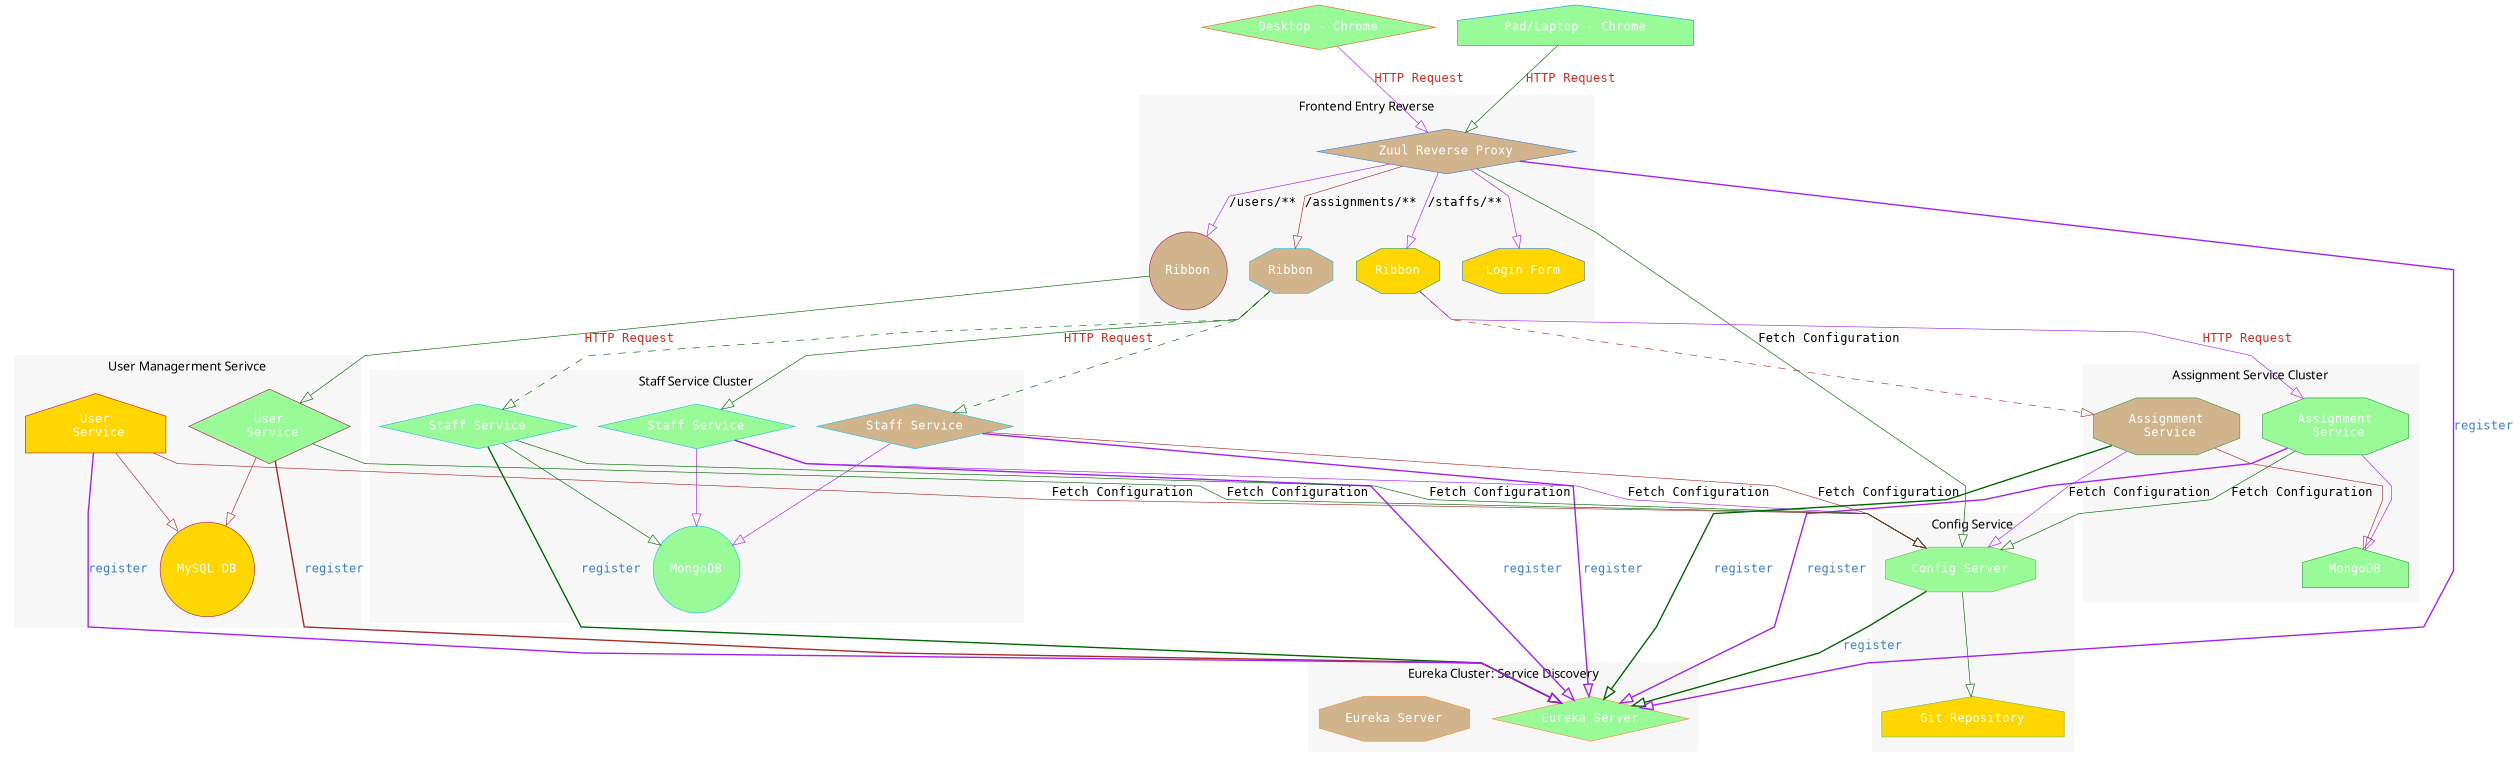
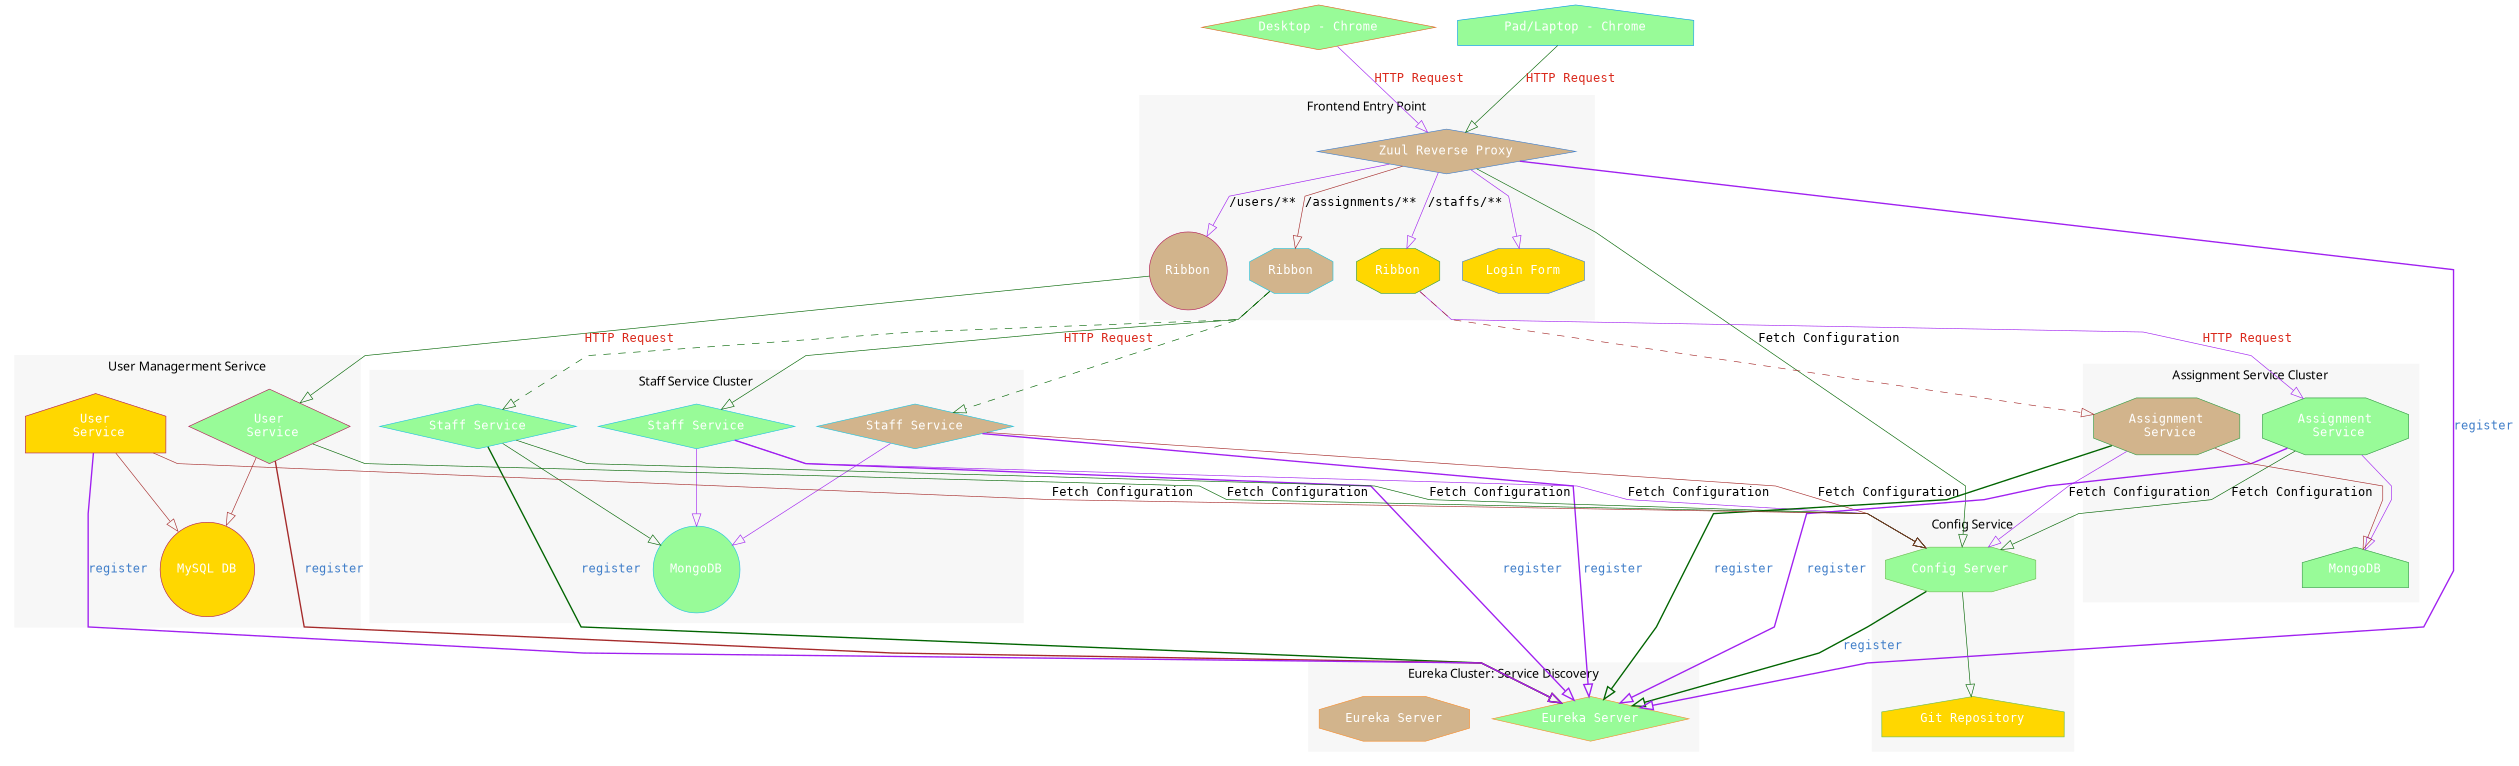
cluster "Frontend Entry Reverse": label "Frontend Entry Reverse" -> "Frontend Entry Point"
